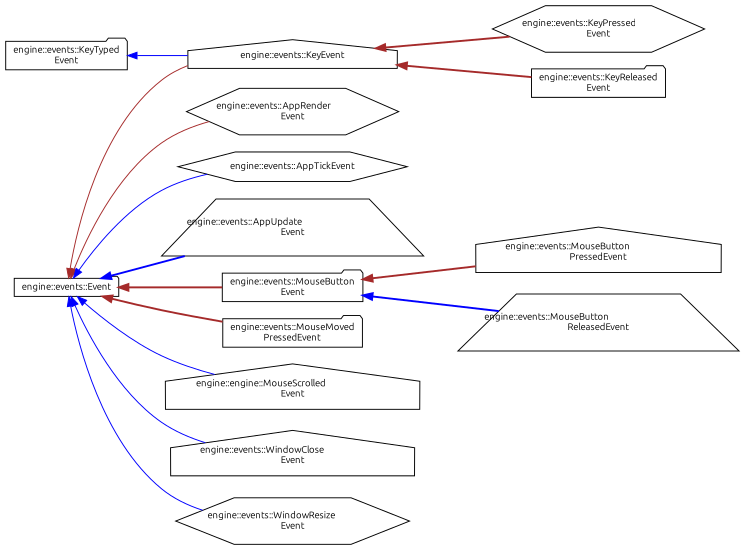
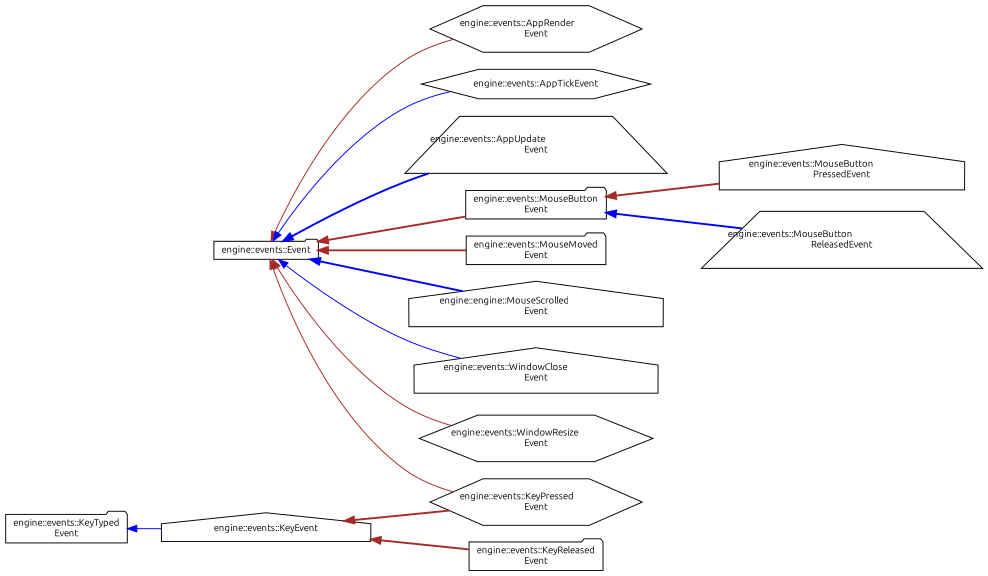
edge "engine::events::KeyEvent" -> "engine::events::Event": now "engine::events::KeyPressed Event" -> "engine::events::Event"
node "engine::events::MouseMoved PressedEvent": label "engine::events::MouseMoved PressedEvent" -> "engine::events::MouseMoved Event"
edge "engine::engine::MouseScrolled Event" -> "engine::events::Event": style solid -> bold
edge "engine::events::WindowResize Event" -> "engine::events::Event": color blue -> brown
